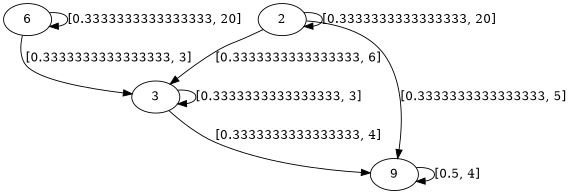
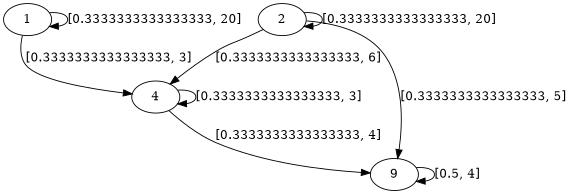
node "6": label "6" -> "1"
node "3": label "3" -> "4"
